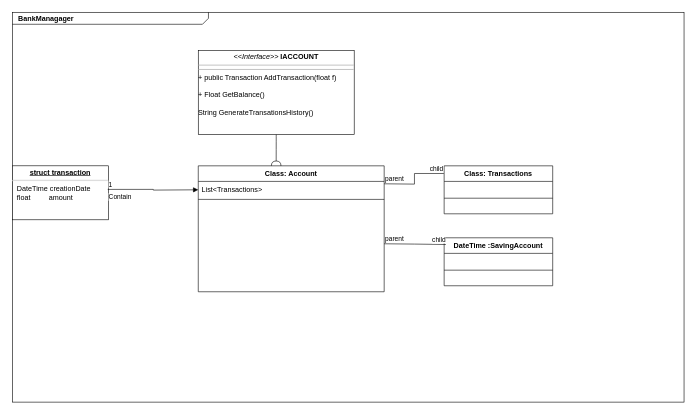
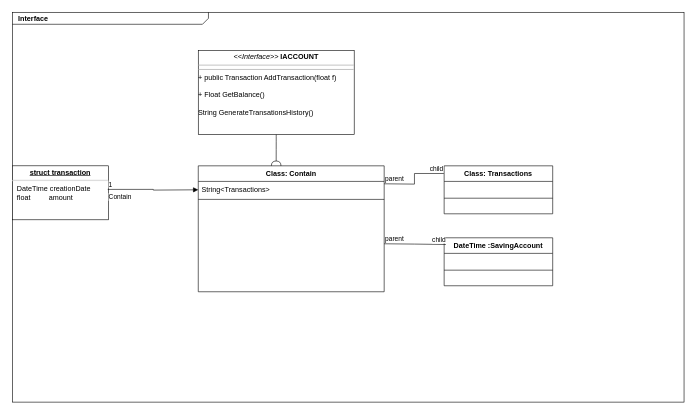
node "BankManagager": label "BankManagager" -> "Interface"
node "Class: Account": label "Class: Account" -> "Class: Contain"
node "List<Transactions>": label "List<Transactions>" -> "String<Transactions>"
